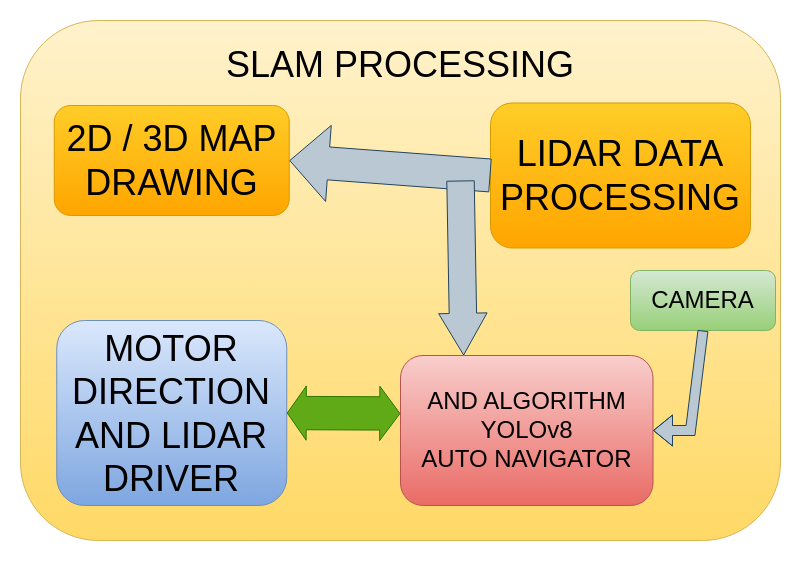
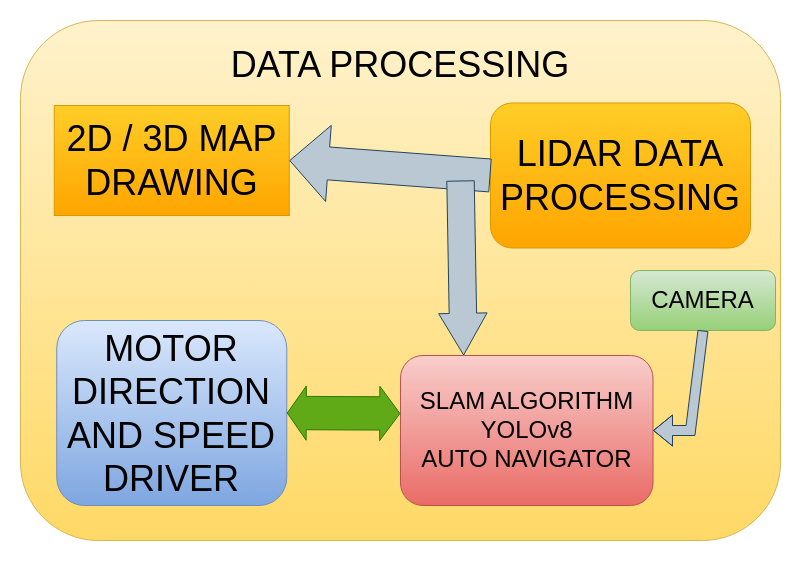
node "2D / 3D MAP DRAWING": shape rounded rectangle -> rectangle
node "SLAM PROCESSING": label "SLAM PROCESSING" -> "DATA PROCESSING"
node "MOTOR DIRECTION AND LIDAR DRIVER": label "MOTOR DIRECTION AND LIDAR DRIVER" -> "MOTOR DIRECTION AND SPEED DRIVER"
node "AND ALGORITHM YOLOv8 AUTO NAVIGATOR": label "AND ALGORITHM YOLOv8 AUTO NAVIGATOR" -> "SLAM ALGORITHM YOLOv8 AUTO NAVIGATOR"
